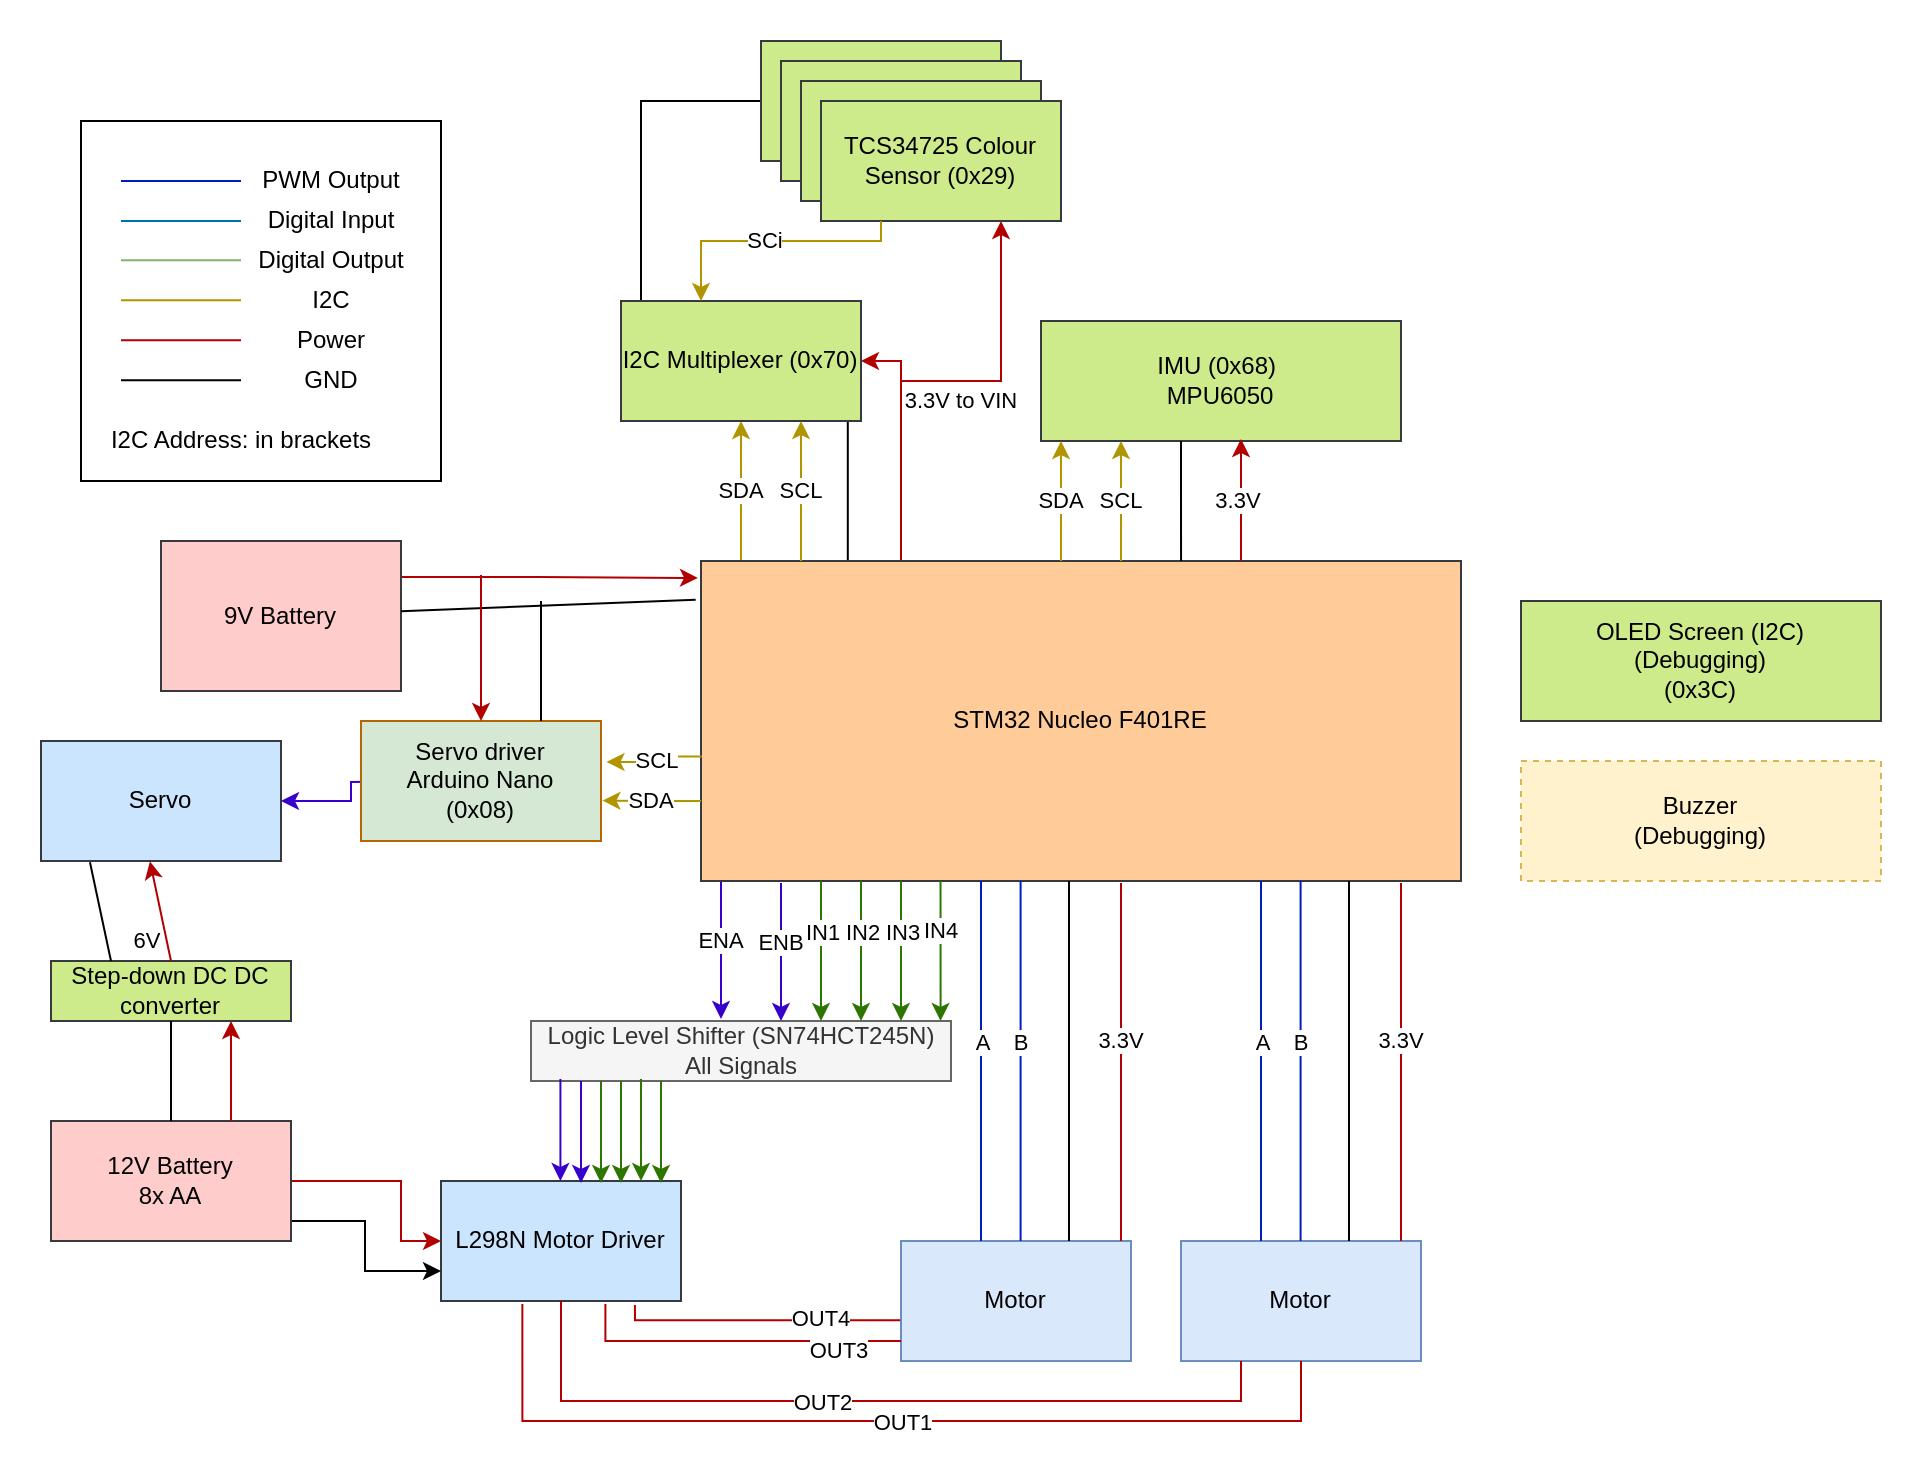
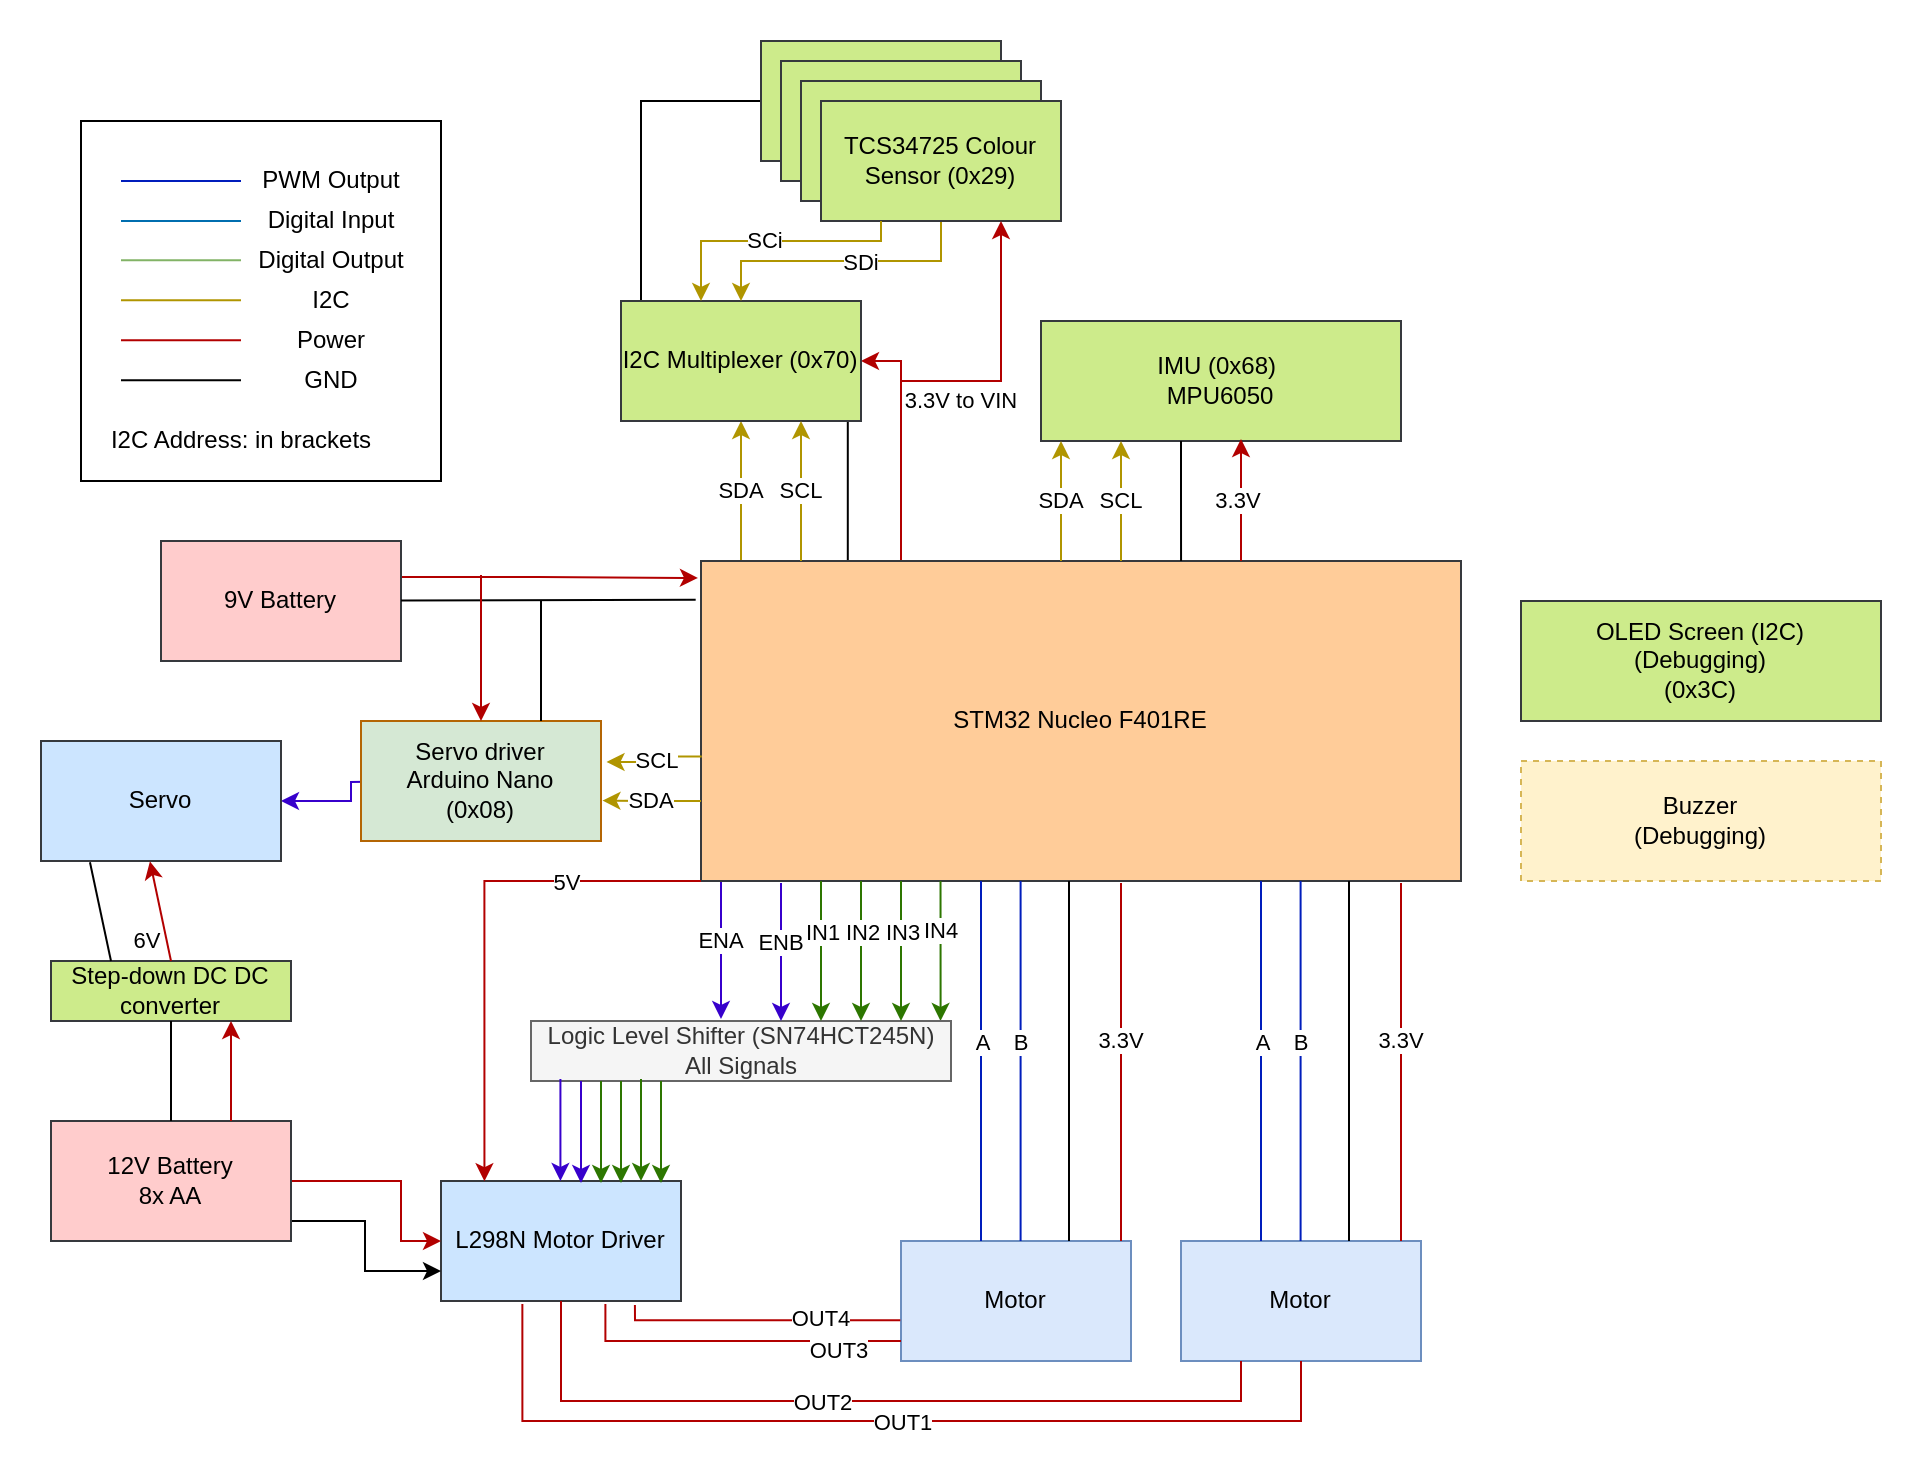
edge "TCS34725 Colour Sensor (0x29)" -> "I2C Multiplexer (0x70)": added, label "SDi"
node "9V Battery": size 240x150 -> 240x120
edge "STM32 Nucleo F401RE" -> "L298N Motor Driver": added, label "5V"
